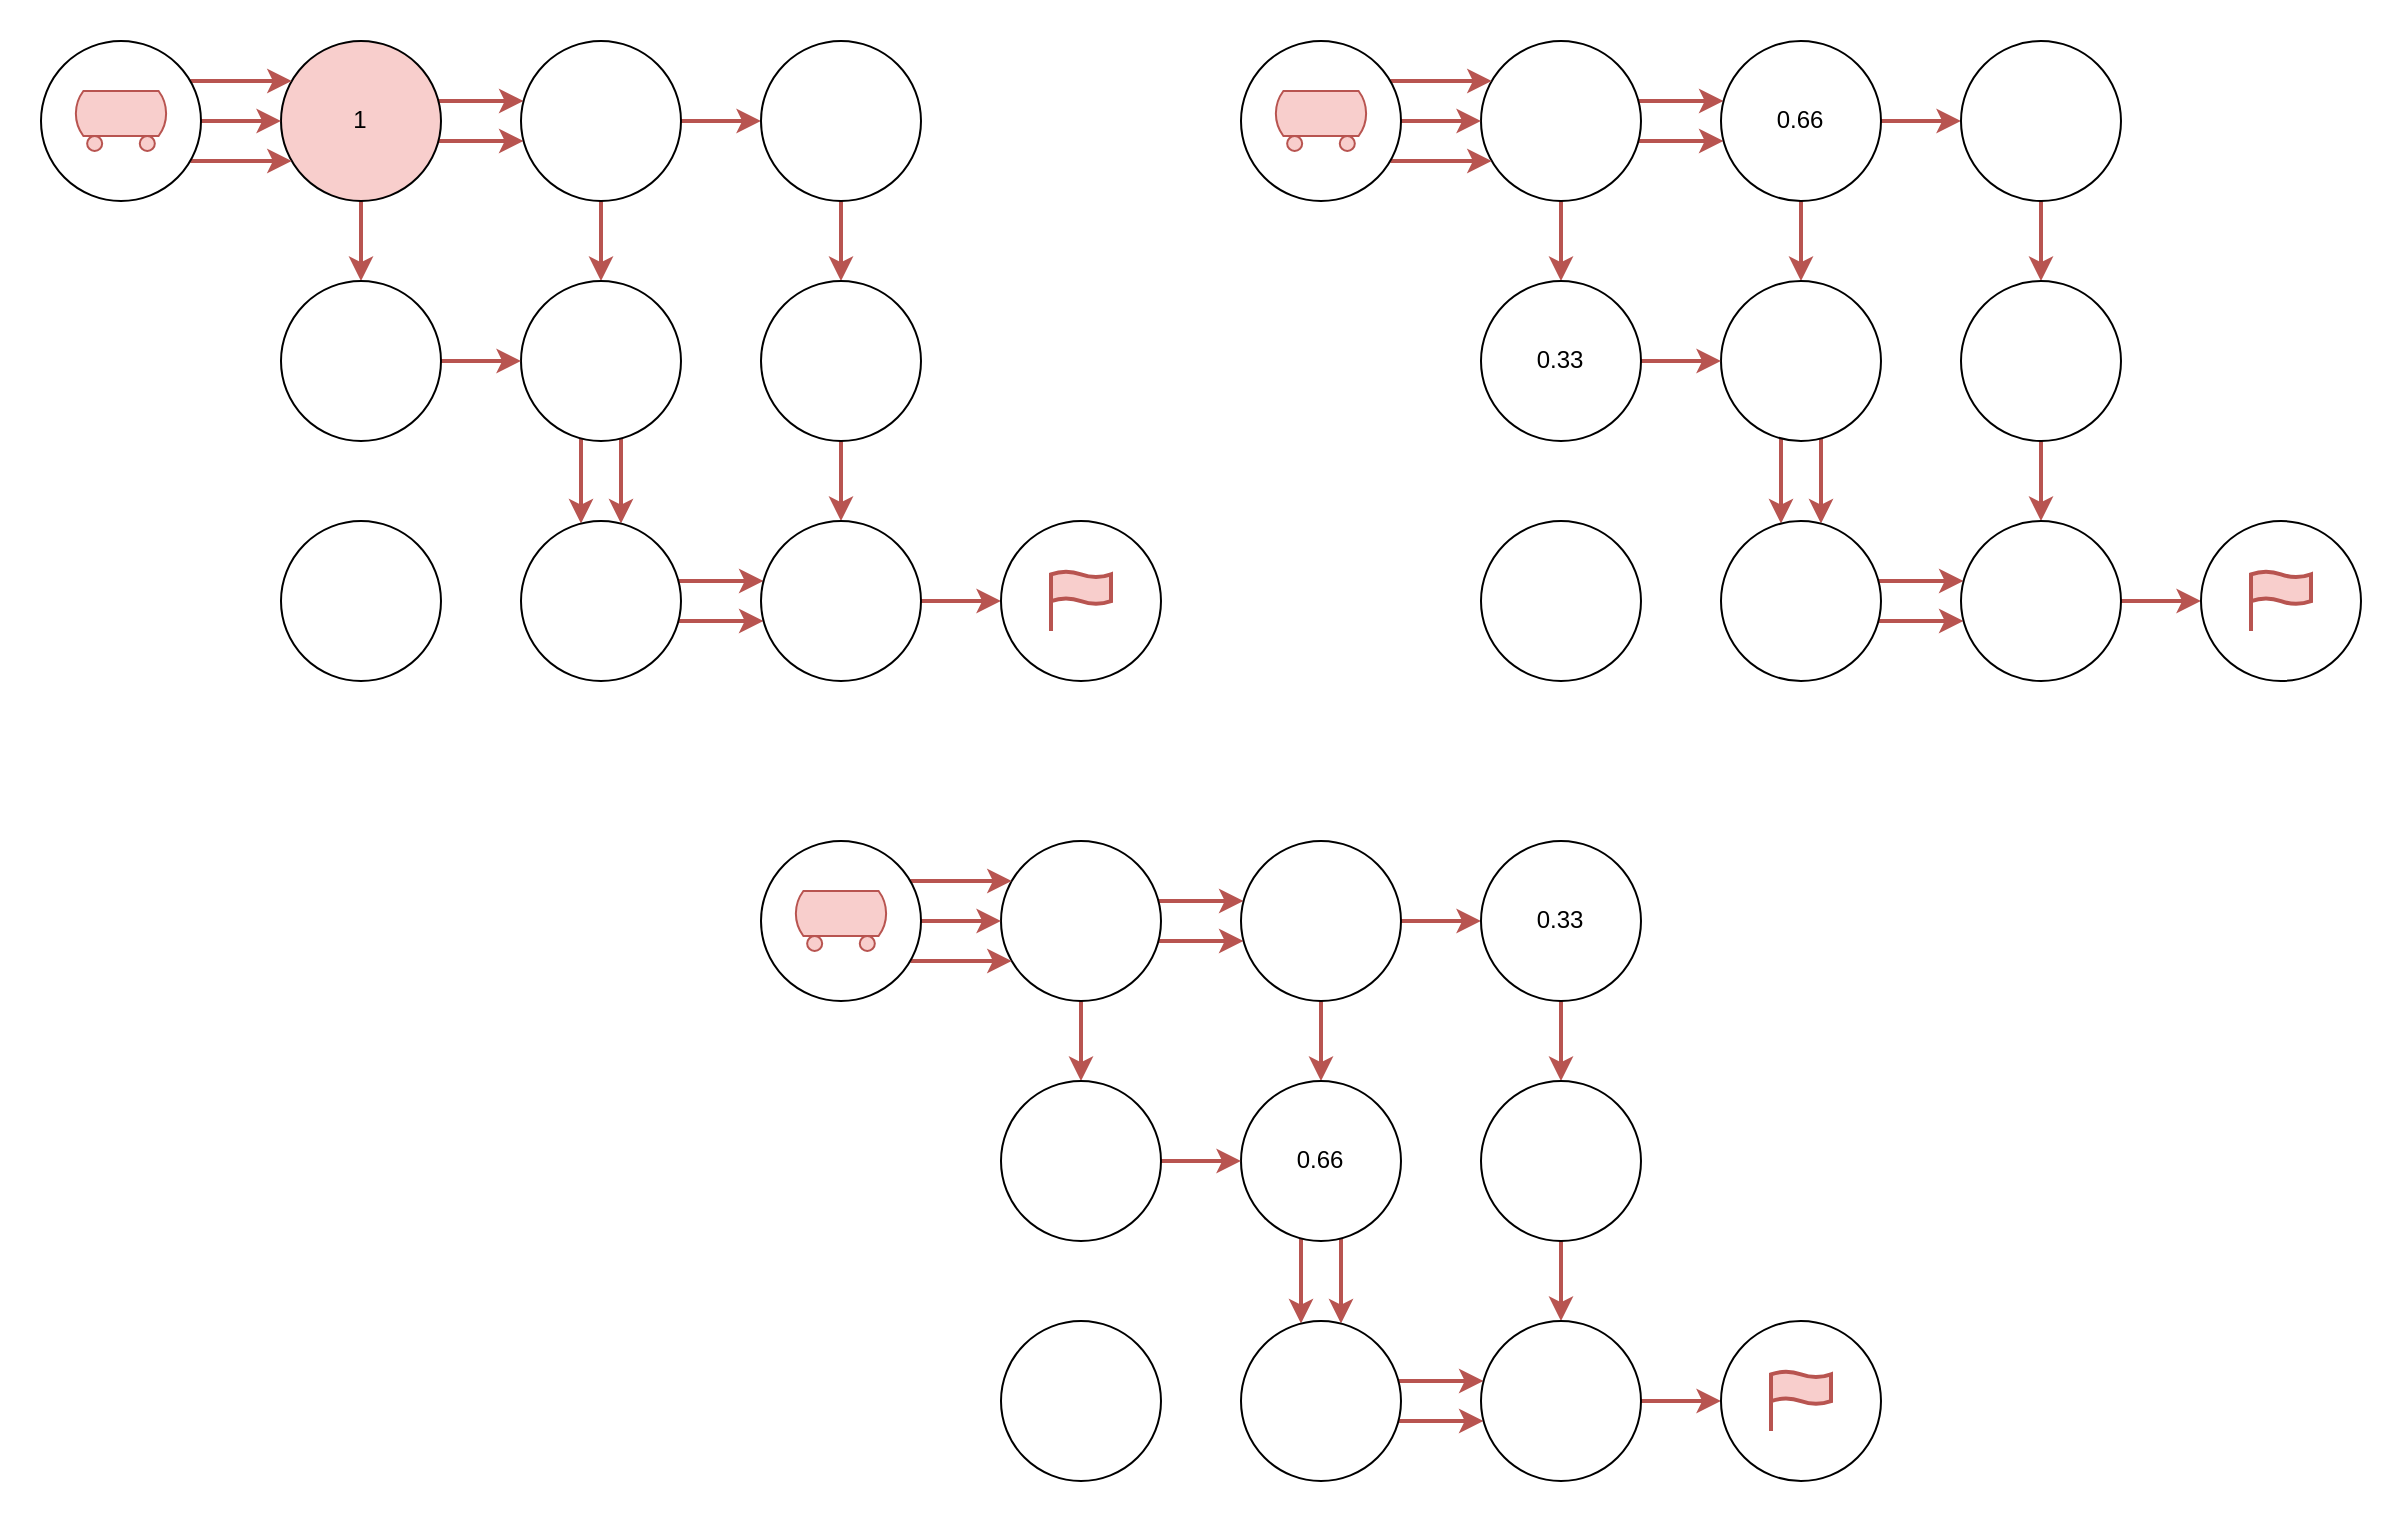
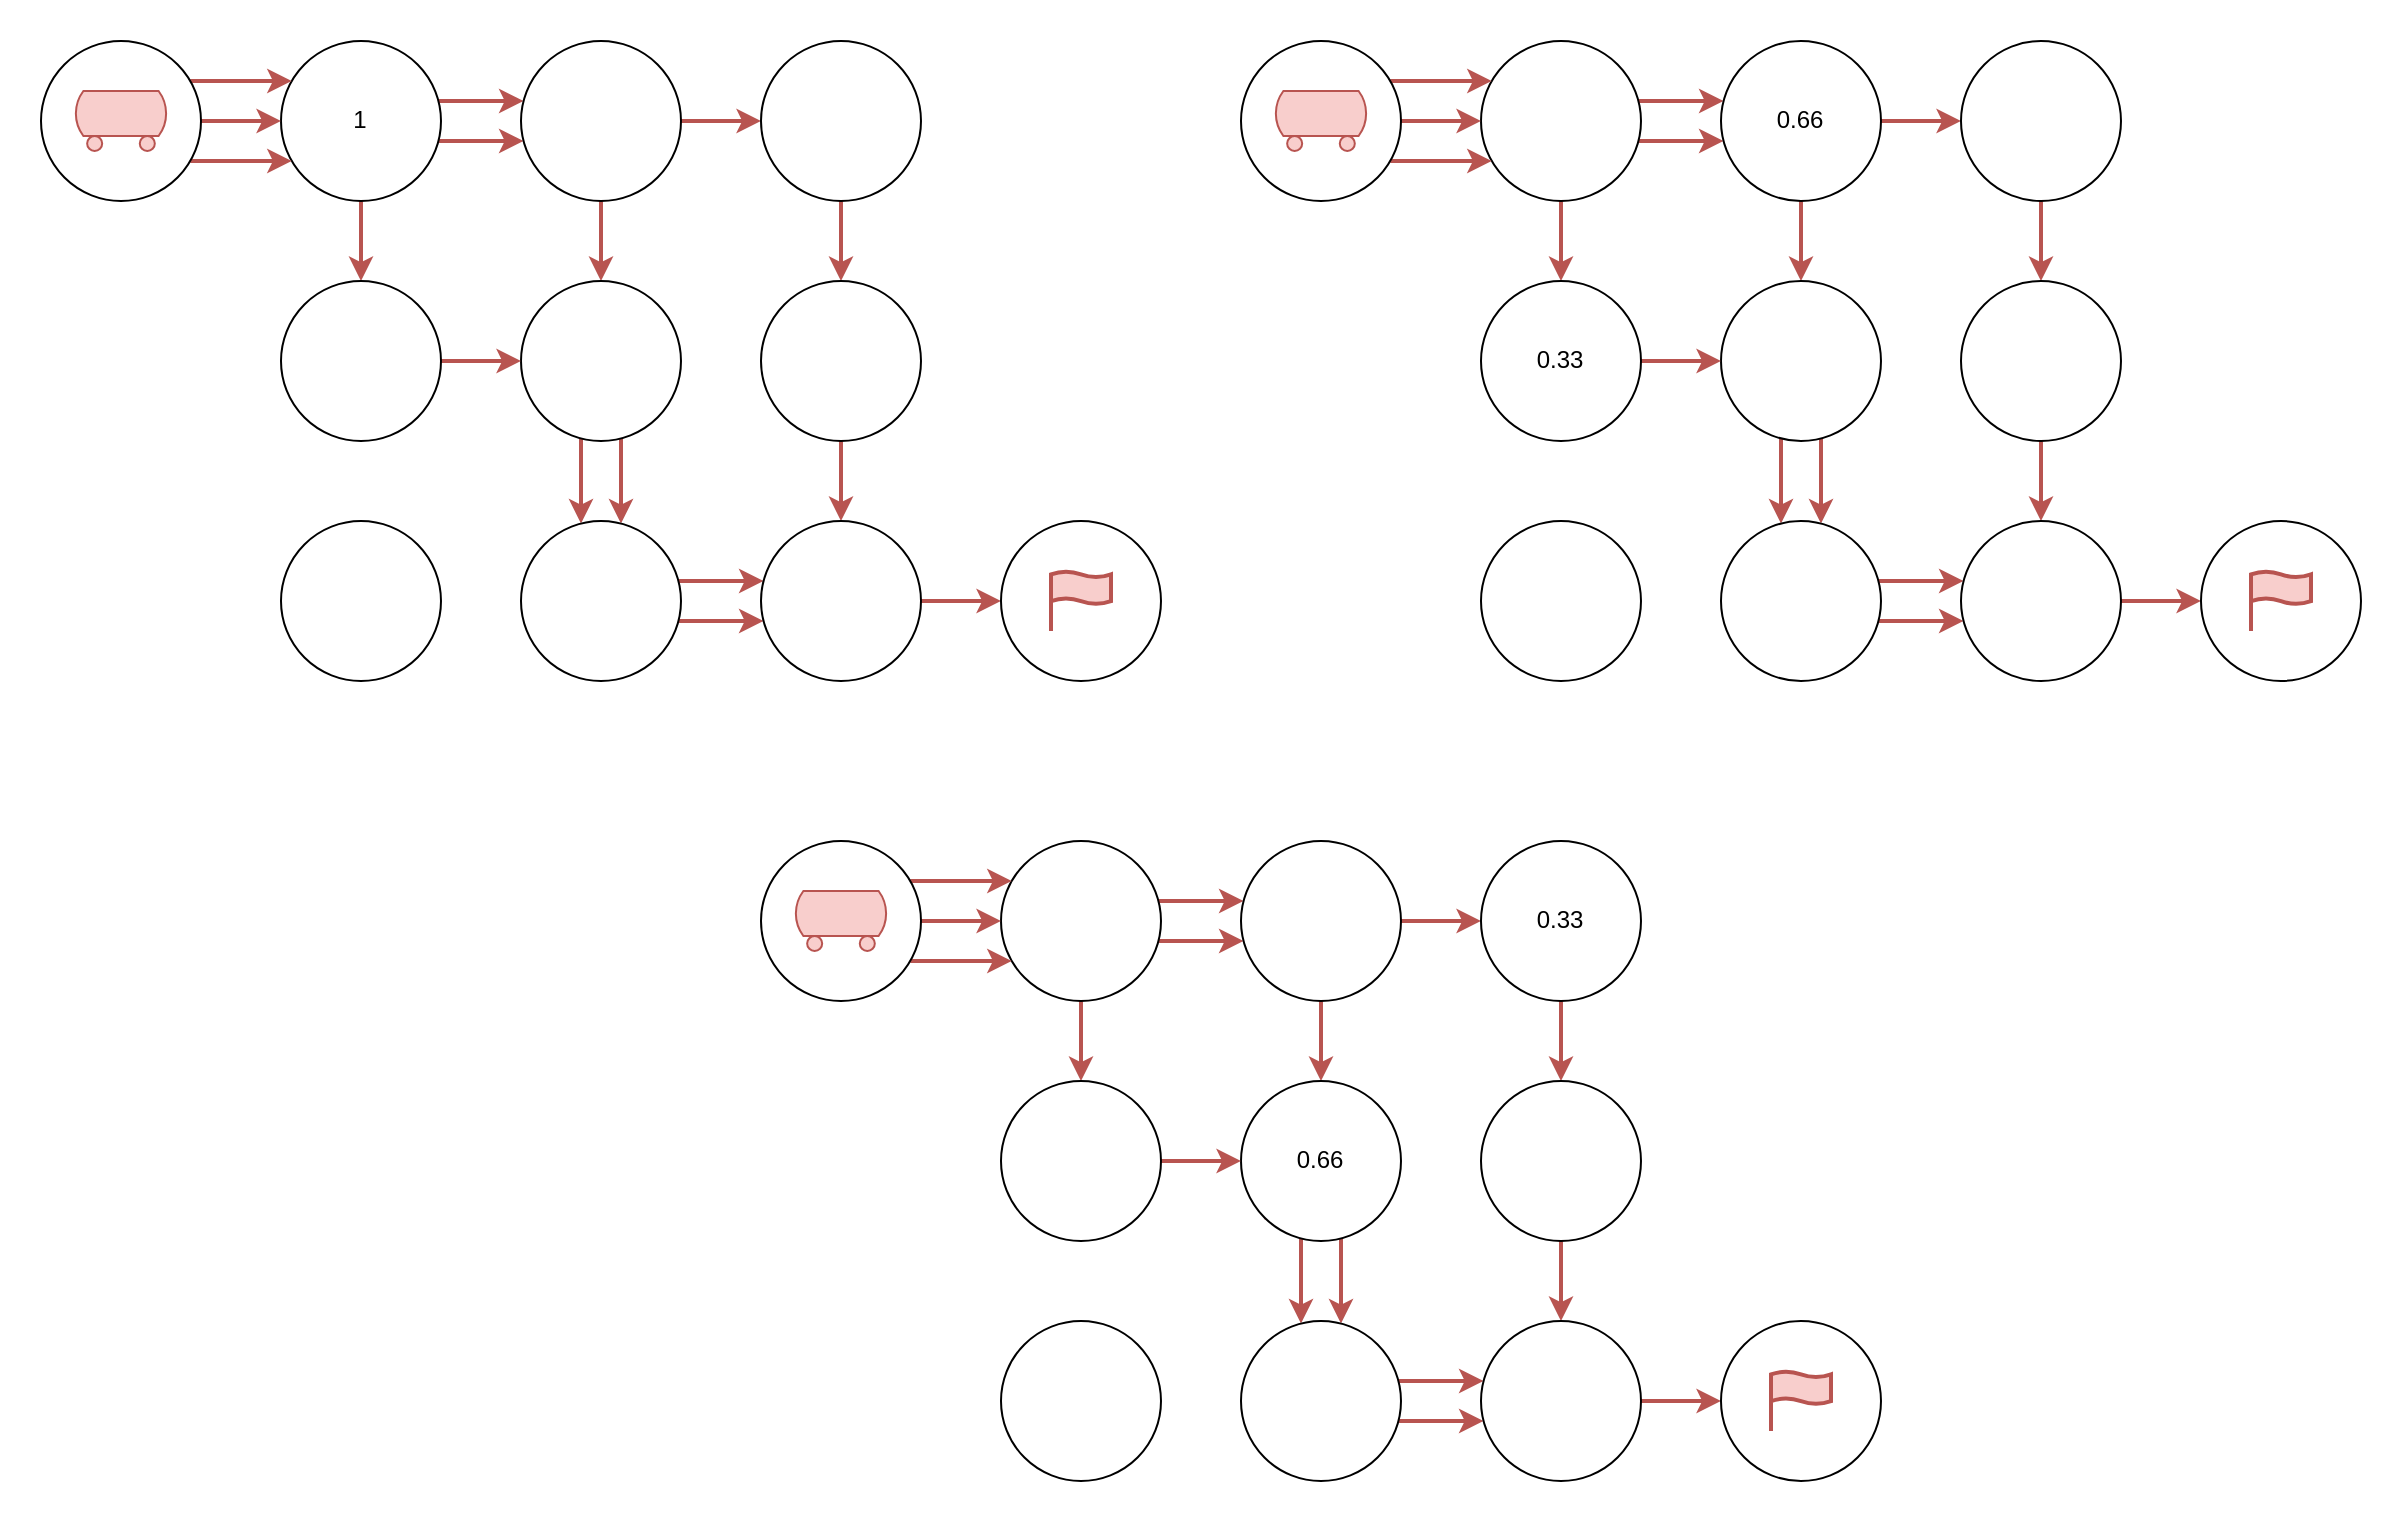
node "1": fillcolor #f8cecc -> #ffffff
